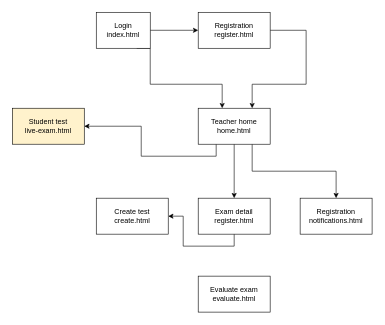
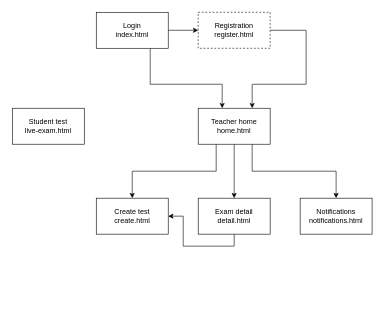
node "Login index.html": size 54x36 -> 72x36
node "Registration register.html": style solid -> dashed
node "Student test live-exam.html": fillcolor #fff2cc -> #ffffff
edge "Teacher home home.html" -> "Student test live-exam.html": now "Teacher home home.html" -> "Create test create.html"
node "Exam detail register.html": label "Exam detail register.html" -> "Exam detail detail.html"
node "Registration notifications.html": label "Registration notifications.html" -> "Notifications notifications.html"
node "Evaluate exam evaluate.html": removed
